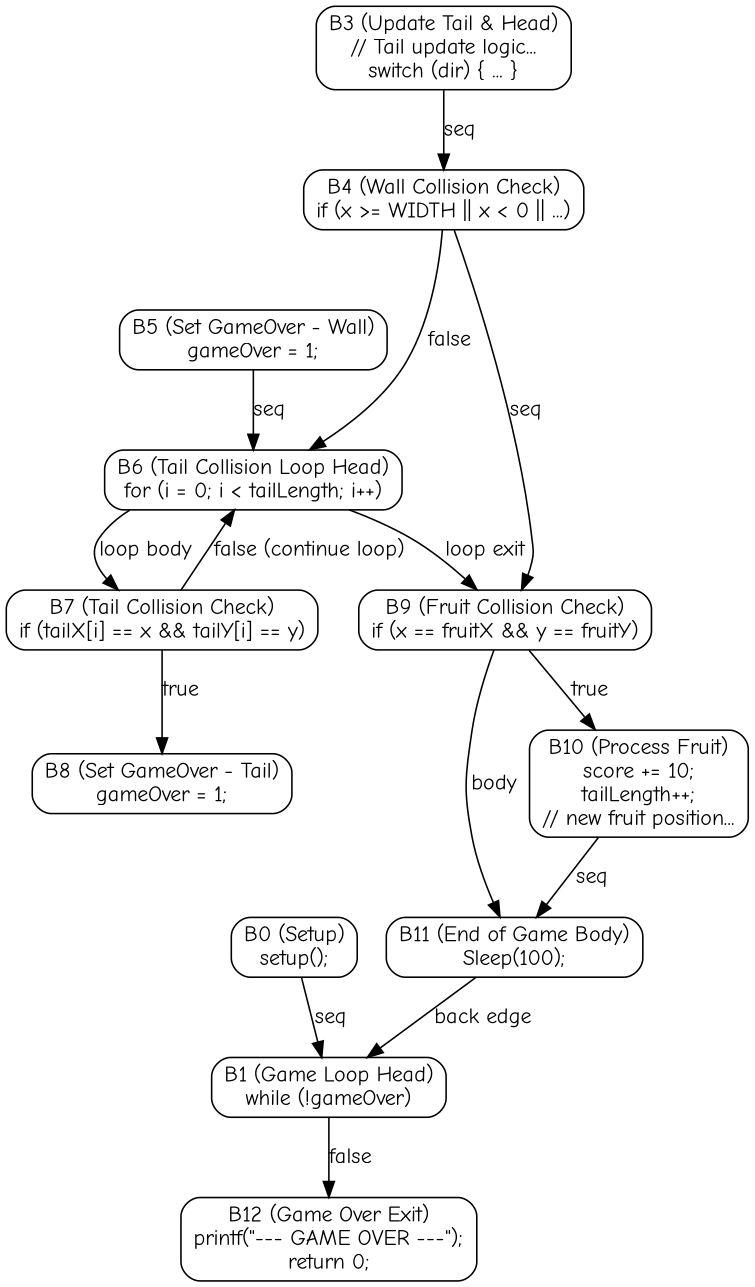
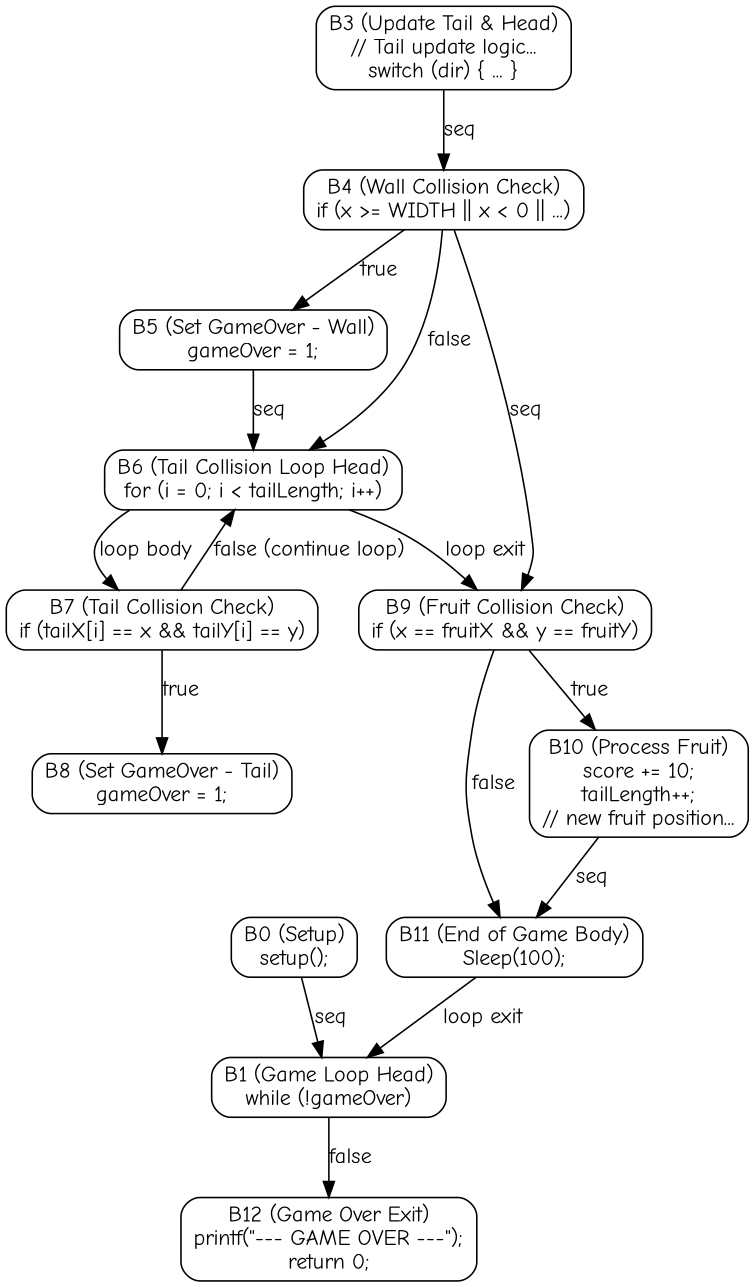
edge "B4 (Wall Collision Check) if (x >= WIDTH || x < 0 || ...)" -> "B5 (Set GameOver - Wall) gameOver = 1;": added, label "true"
edge "B9 (Fruit Collision Check) if (x == fruitX && y == fruitY)" -> "B11 (End of Game Body) Sleep(100);": label "body" -> "false"
edge "B11 (End of Game Body) Sleep(100);" -> "B1 (Game Loop Head) while (!gameOver)": label "back edge" -> "loop exit"
